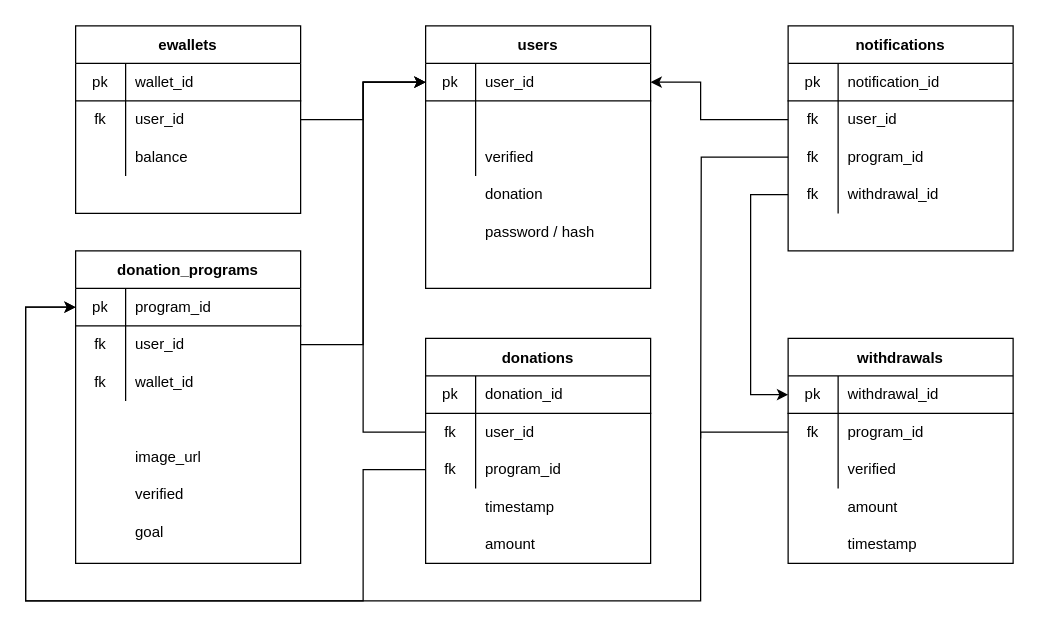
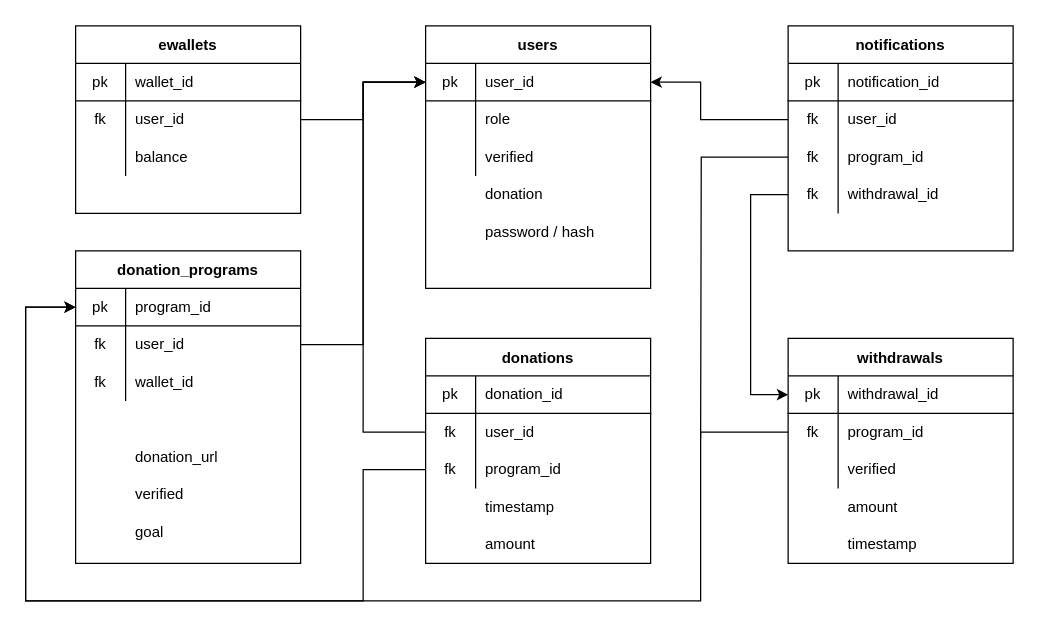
node "role": added
node "image_url": label "image_url" -> "donation_url"
